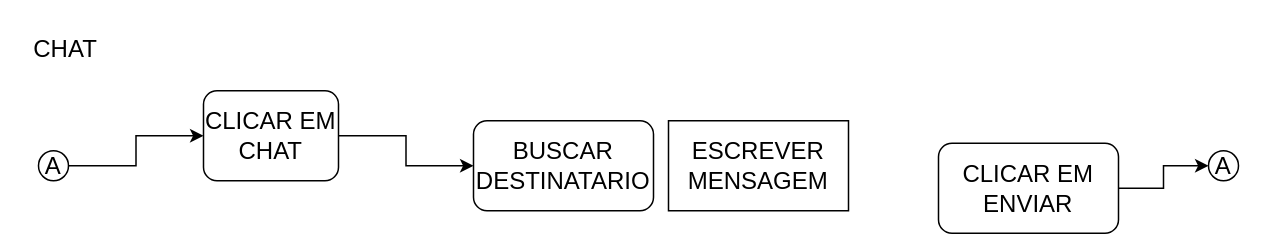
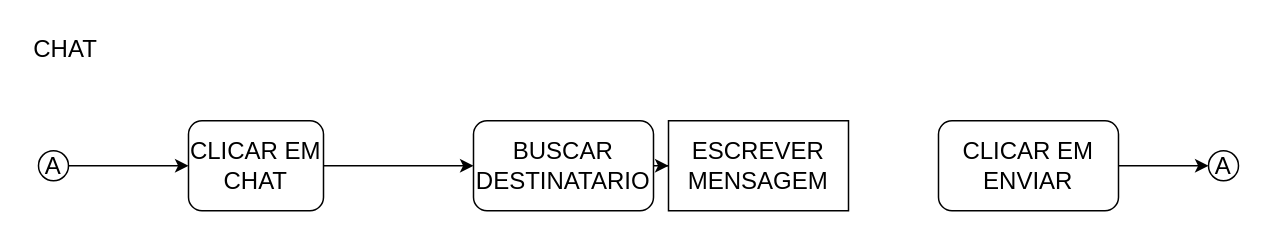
node "CLICAR EM CHAT": moved (271, 136) -> (256, 166)
edge "BUSCAR DESTINATARIO" -> "ESCREVER MENSAGEM": added
node "CLICAR EM ENVIAR": moved (1028, 188) -> (1028, 166)
